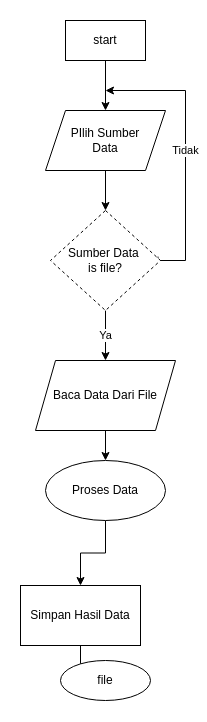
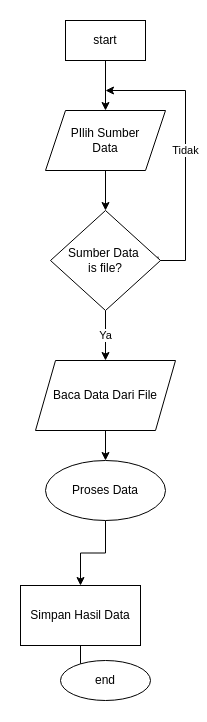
node "Sumber Data is file?": style dashed -> solid
node "file": label "file" -> "end"
